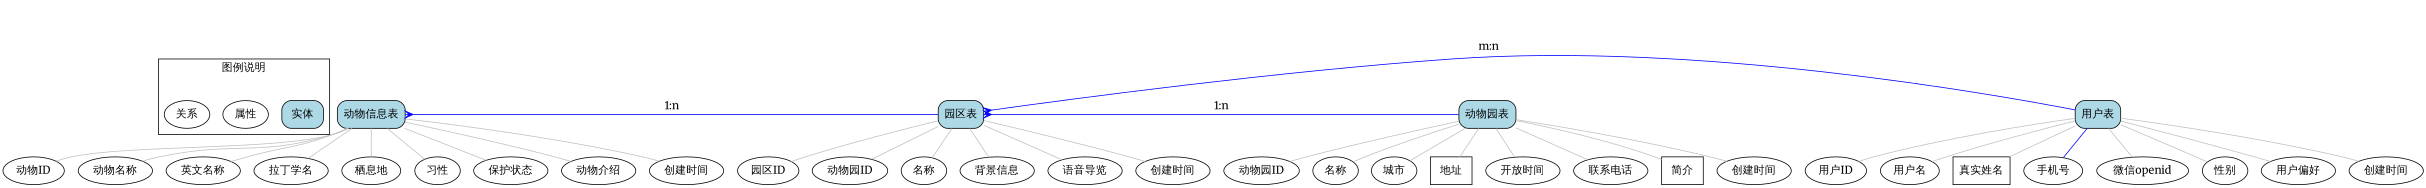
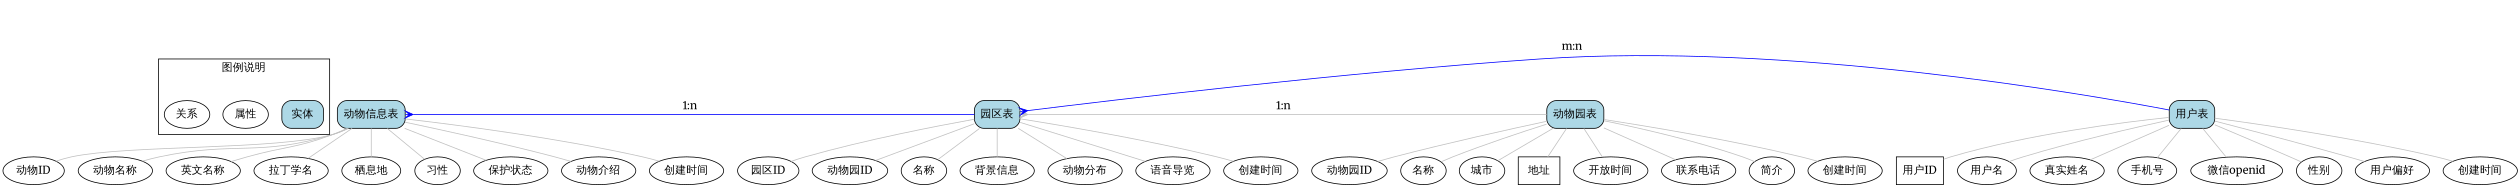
edge "园区表" -- "动物园表": color blue -> gray
edge "用户表" -- "手机号": color blue -> gray
node "动物分布": added
node "简介": shape box -> ellipse
node "用户ID": shape ellipse -> box
node "真实姓名": shape box -> ellipse
